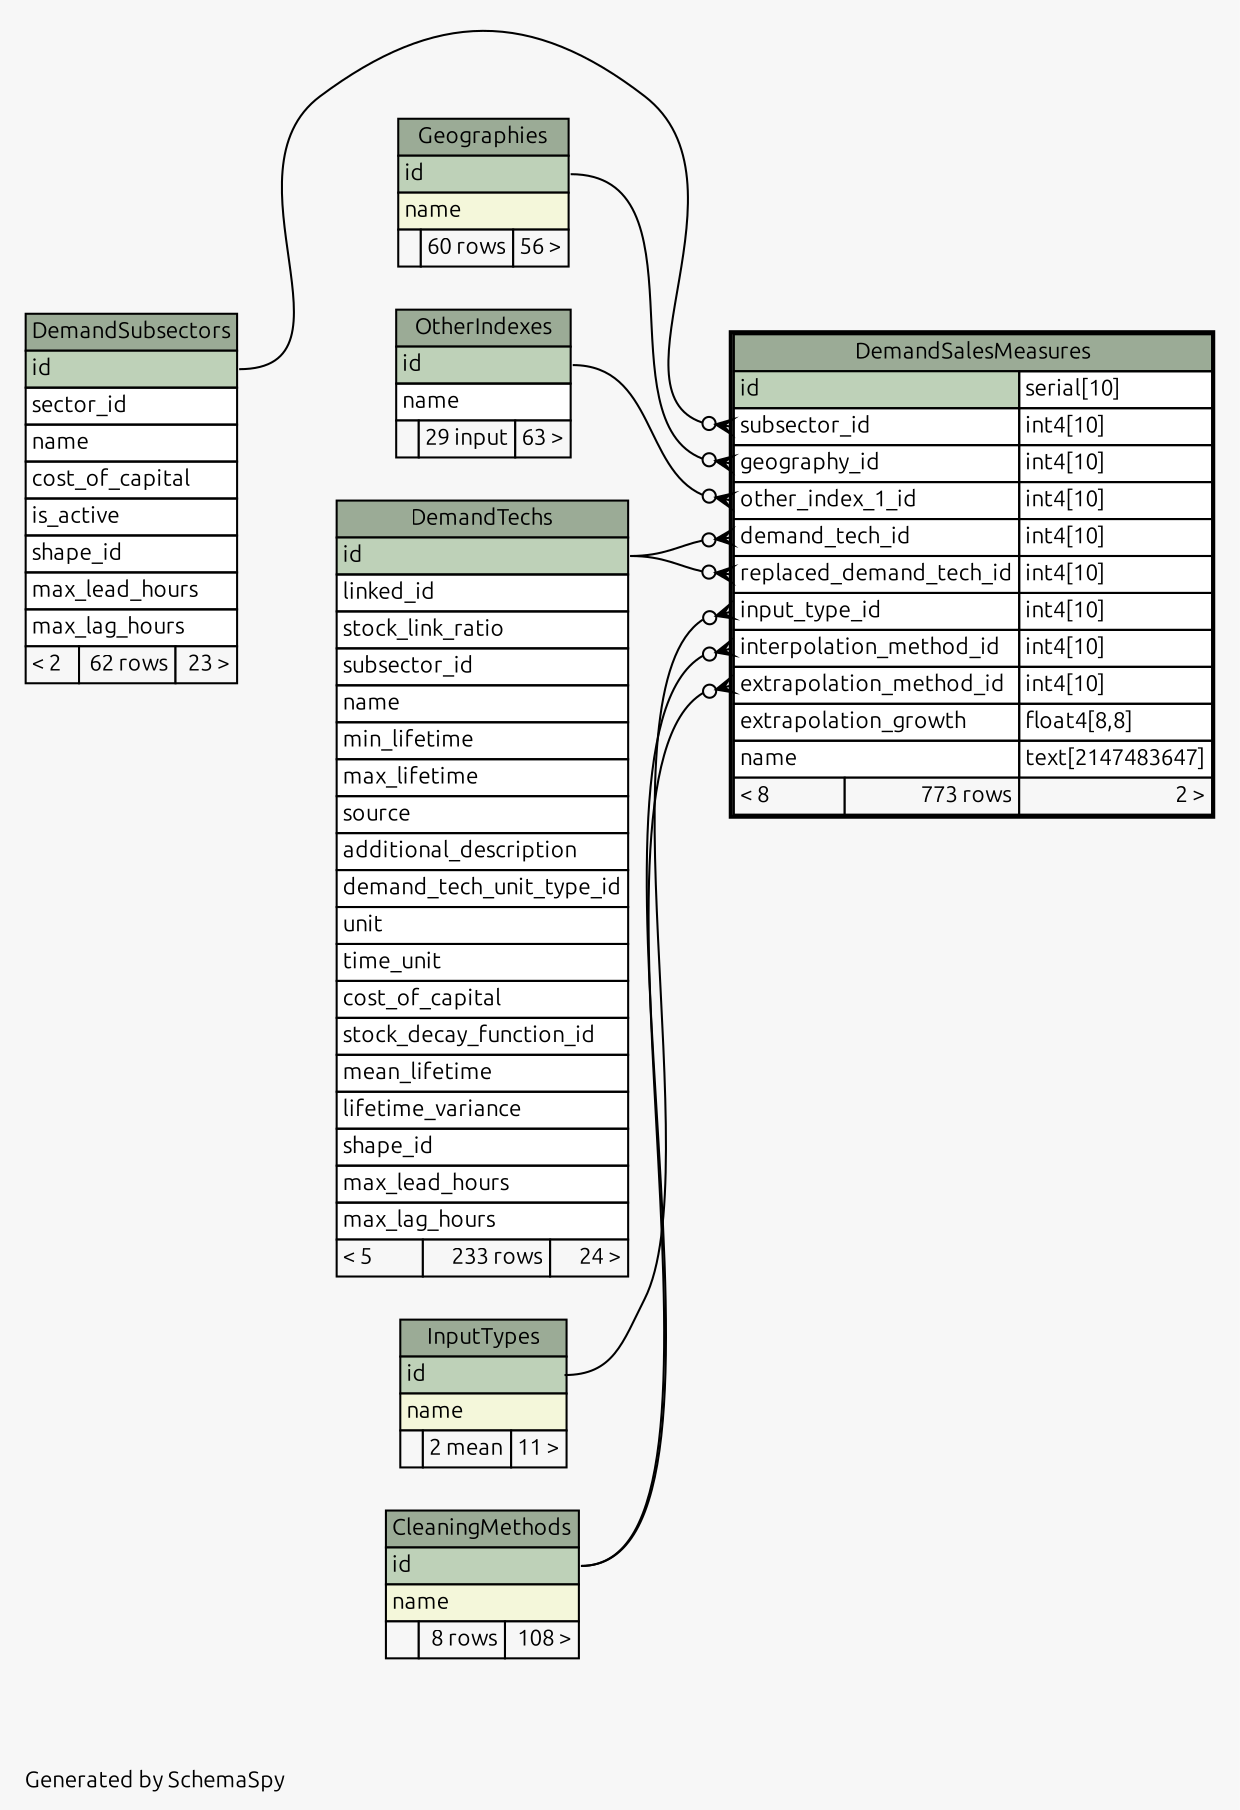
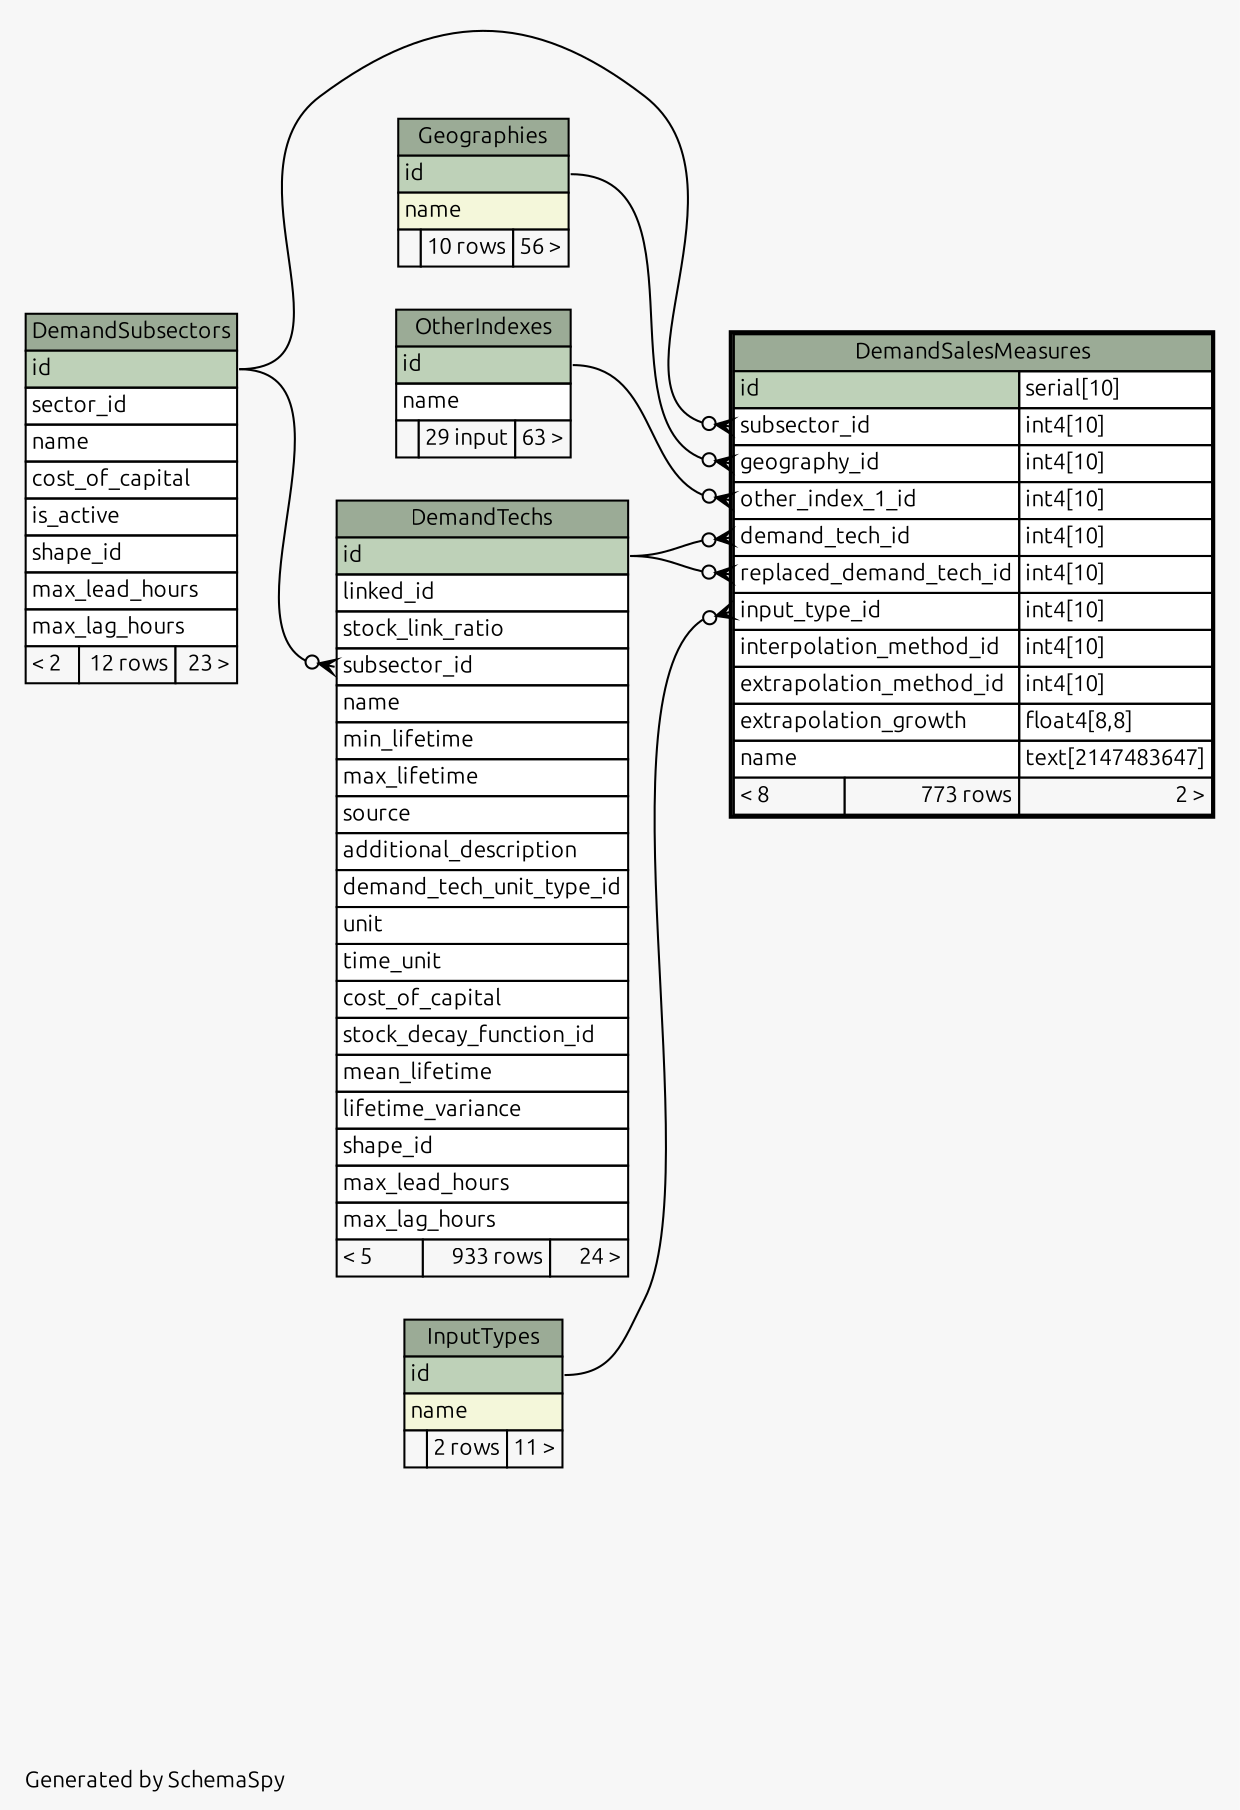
node "Geographies": text "60 rows" -> "10 rows"
edge "DemandSubsectors" -> "DemandTechs": added
node "DemandSubsectors": text "62 rows" -> "12 rows"
node "DemandTechs": text "233 rows" -> "933 rows"
node "InputTypes": text "2 mean" -> "2 rows"
node "CleaningMethods": removed
